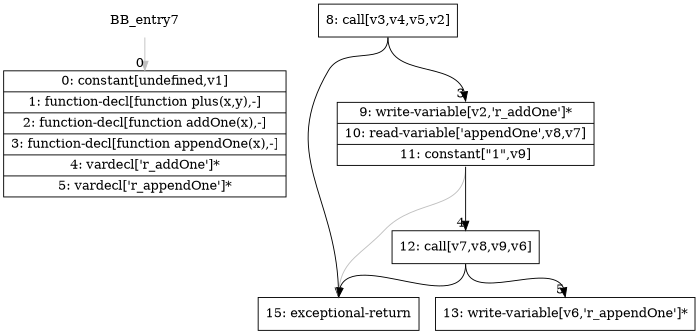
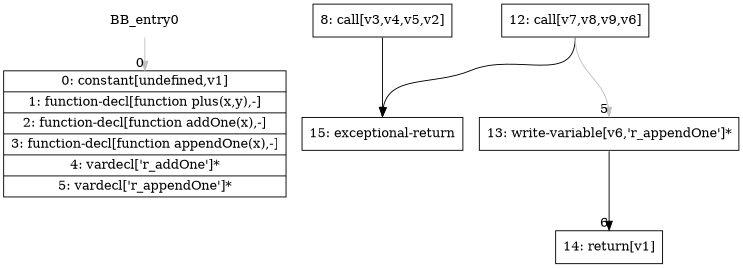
node "BB_entry7": label "BB_entry7" -> "BB_entry0"
node "9: write-variable[v2,'r_addOne']*": removed
node "14: return[v1]": added
edge "12: call[v7,v8,v9,v6]" -> "13: write-variable[v6,'r_appendOne']*": color black -> gray
